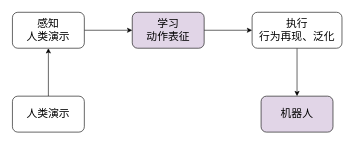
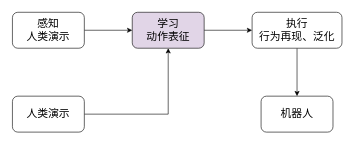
edge "人类演示" -> "感知 人类演示": now "人类演示" -> "学习 动作表征"
node "机器人": fillcolor #e1d5e7 -> #ffffff
